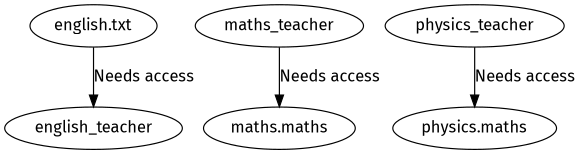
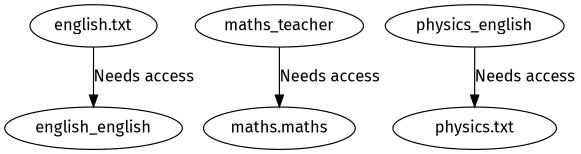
node "physics_teacher": label "physics_teacher" -> "physics_english"
node "english_teacher": label "english_teacher" -> "english_english"
node "physics.maths": label "physics.maths" -> "physics.txt"
